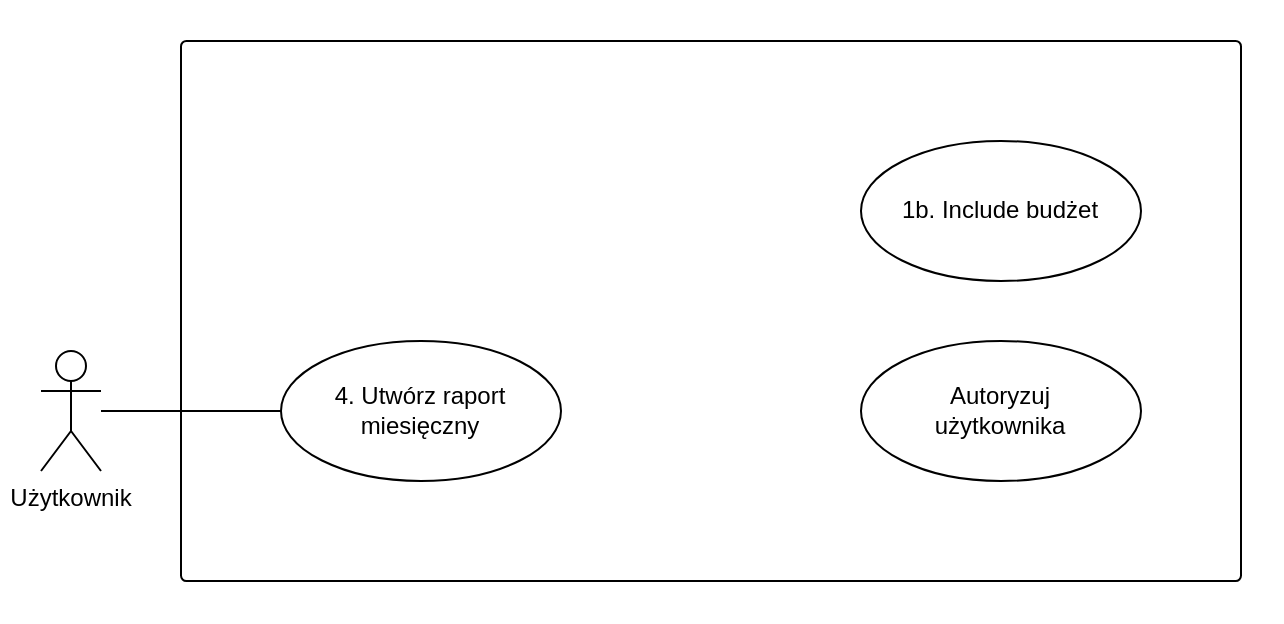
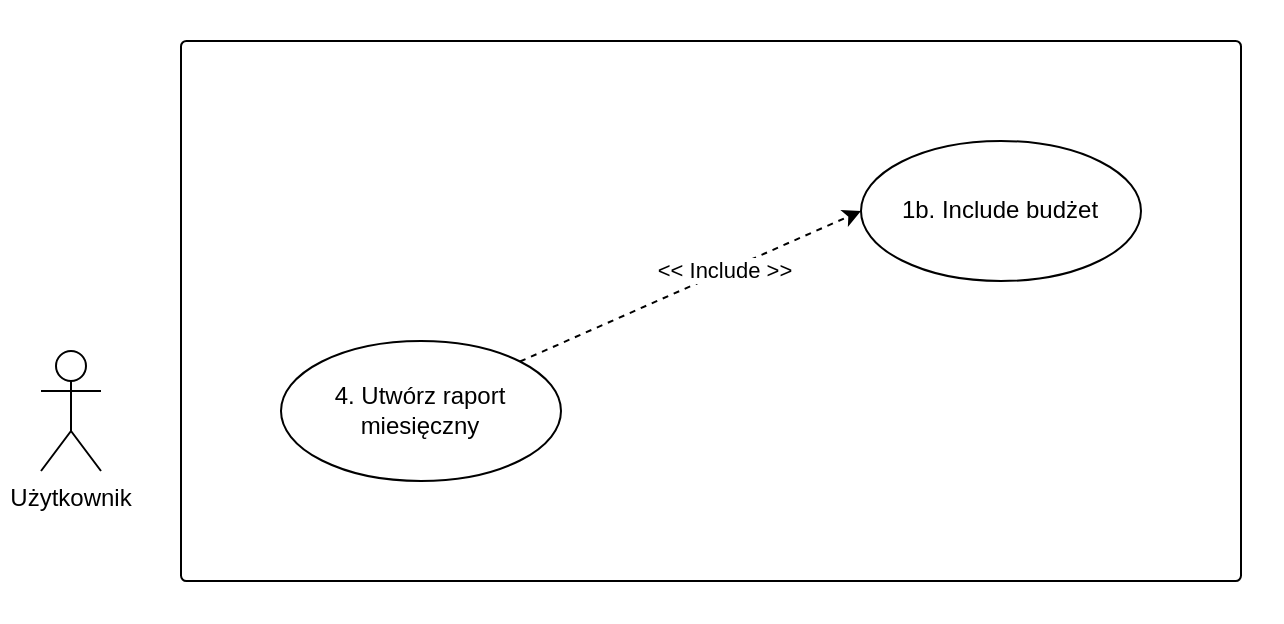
edge "4. Utwórz raportmiesięczny" -> "1b. Include budżet": added, label "<< Include >>"
edge "Użytkownik" -- "4. Utwórz raportmiesięczny": removed
node "Autoryzuj użytkownika": removed
